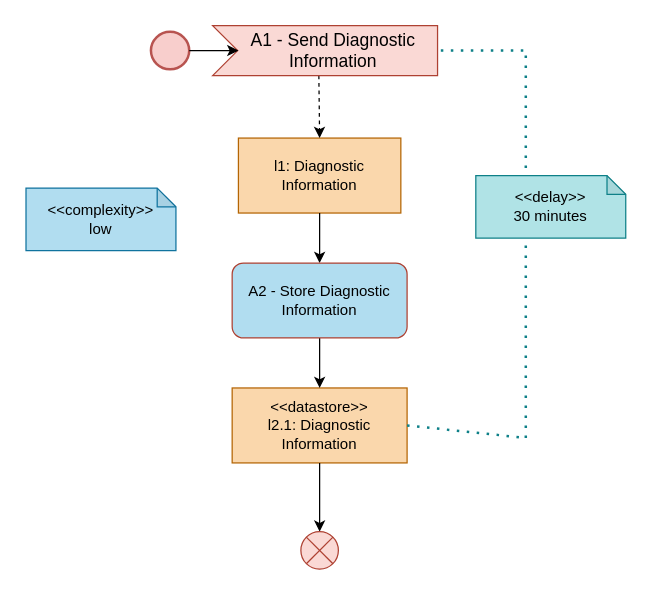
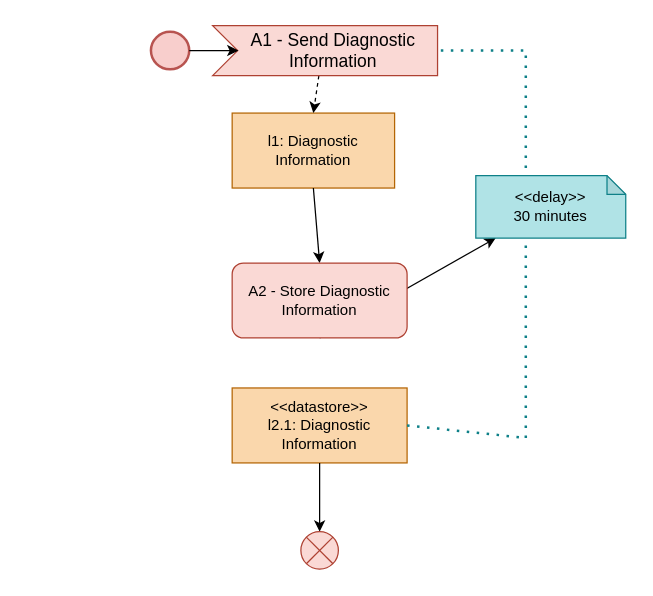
node "l1: Diagnostic Information": moved (319, 176) -> (313, 151)
node "<<complexity>> low": removed
node "A2 - Store Diagnostic Information": fillcolor #b1ddf0 -> #fad9d5
edge "A2 - Store Diagnostic Information" -> "<<datastore>> l2.1: Diagnostic Information": now "A2 - Store Diagnostic Information" -> "<<delay>> 30 minutes"
